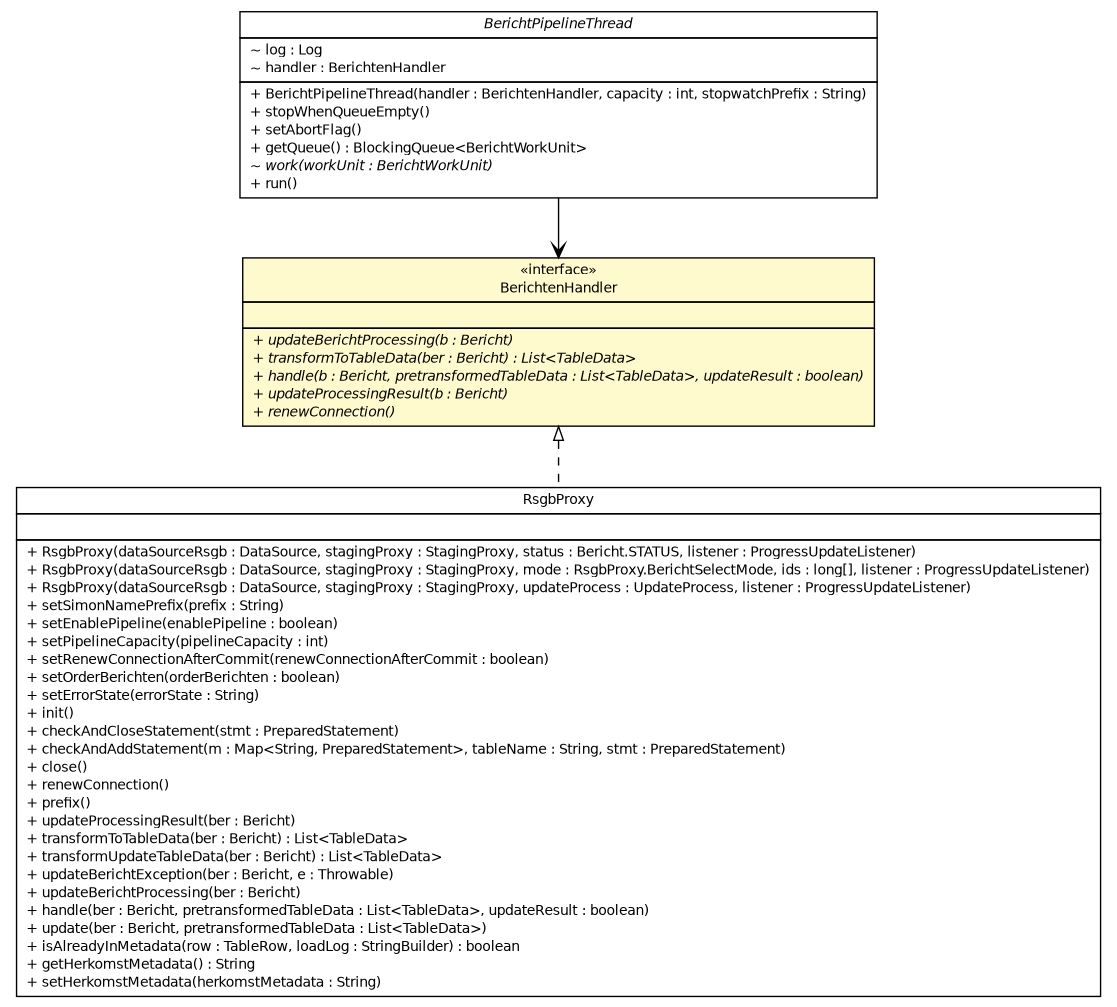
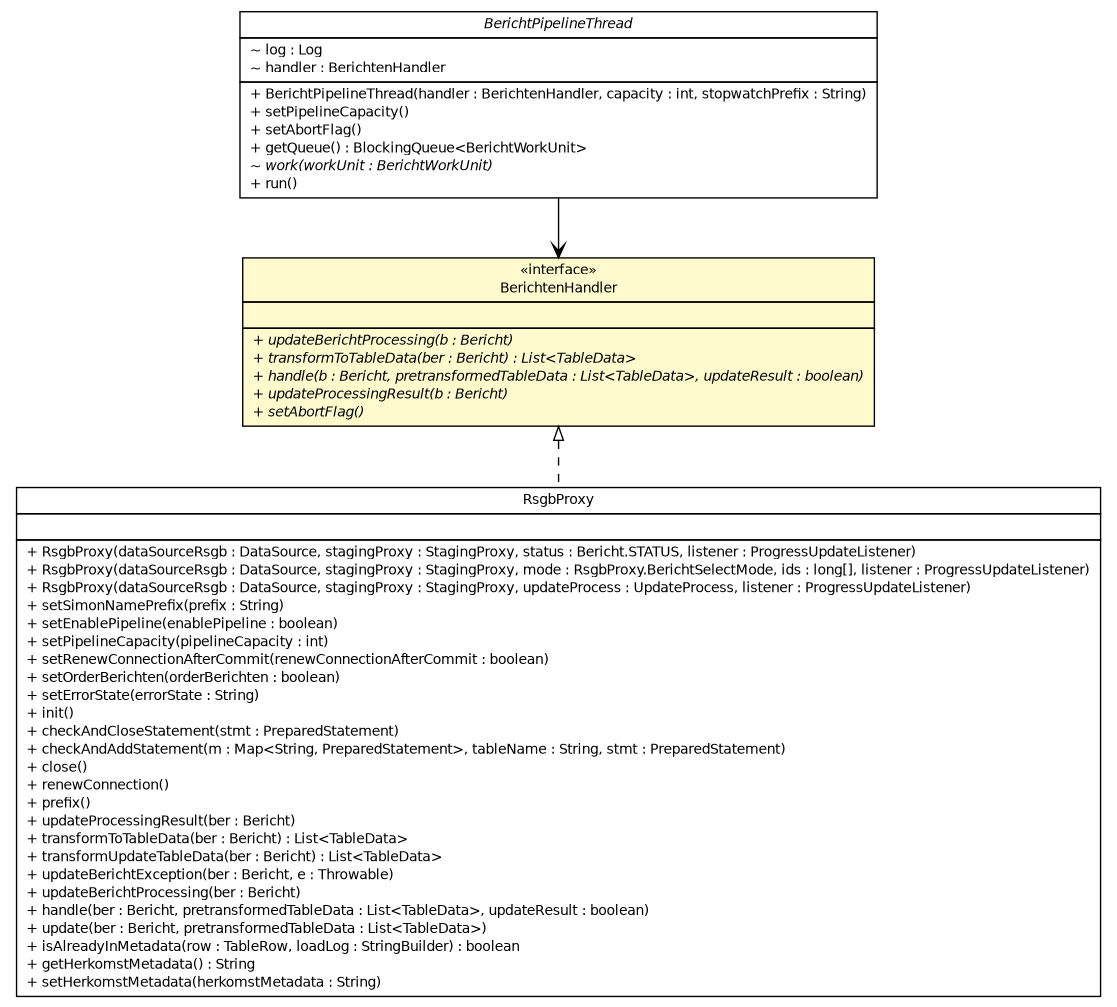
node "BerichtPipelineThread": text "+ stopWhenQueueEmpty()" -> "+ setPipelineCapacity()"
node "BerichtenHandler": text "+ renewConnection()" -> "+ setAbortFlag()"
